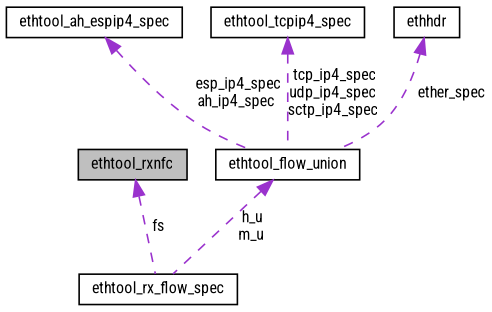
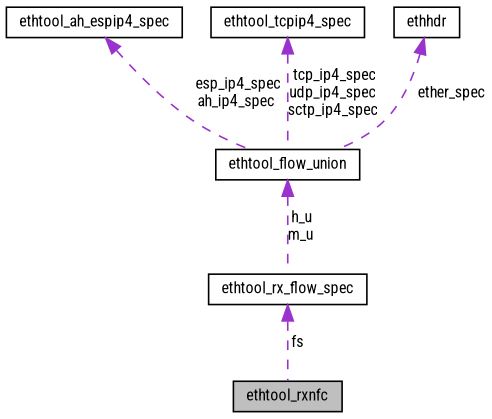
edge "ethtool_rx_flow_spec" -> "ethtool_rxnfc": reversed
